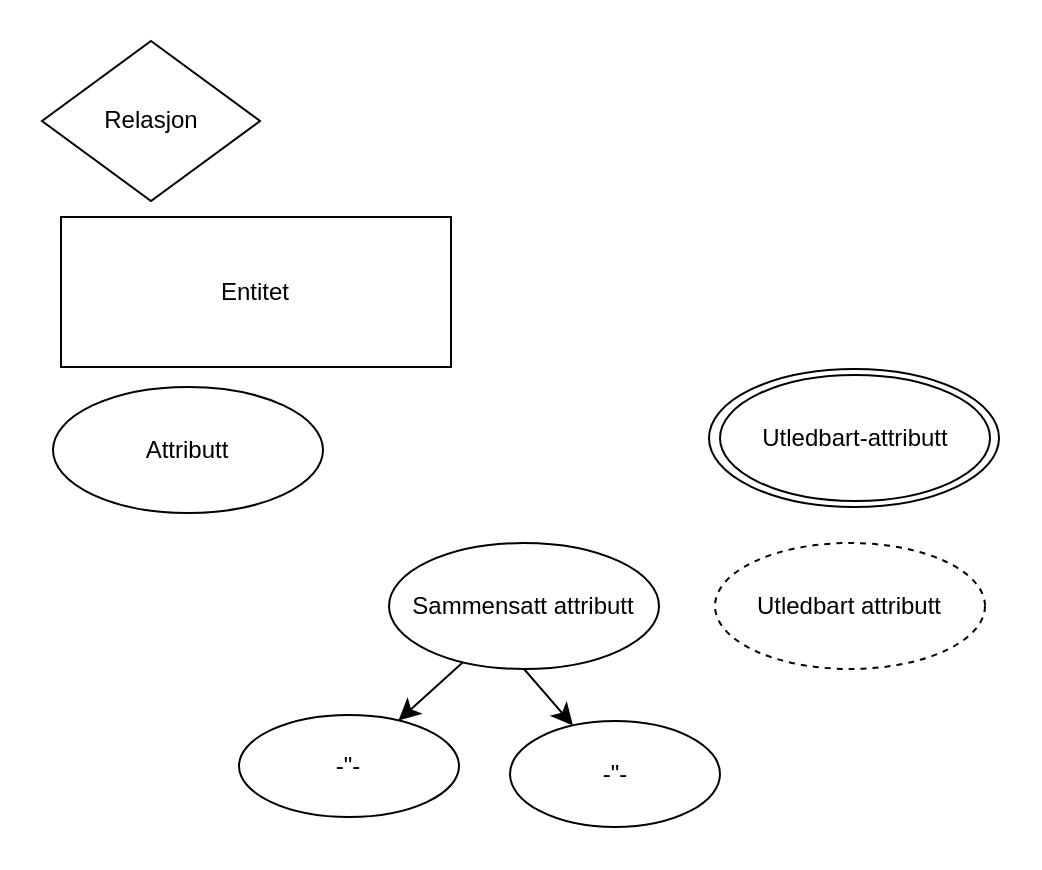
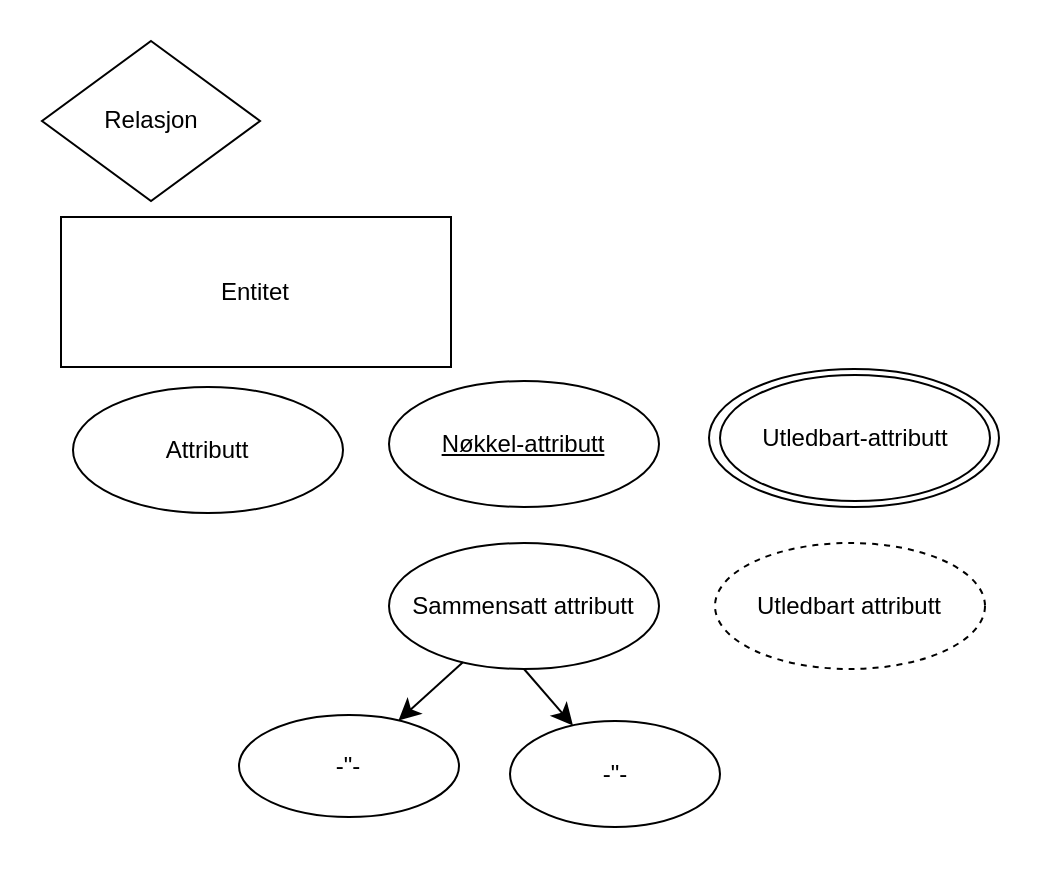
node "Nøkkel-attributt": added
node "Attributt": moved (188, 450) -> (208, 450)
